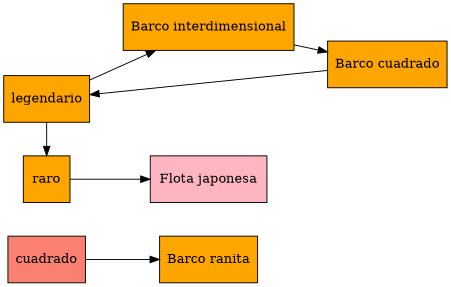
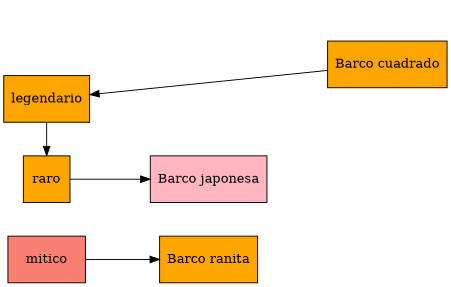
node "Barco interdimensional": removed
node "Flota japonesa": label "Flota japonesa" -> "Barco japonesa"
node "cuadrado": label "cuadrado" -> "mitico"
